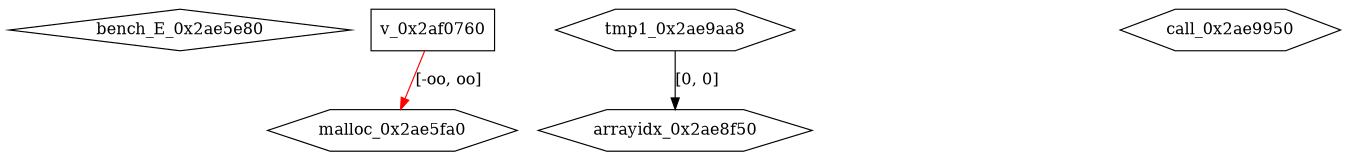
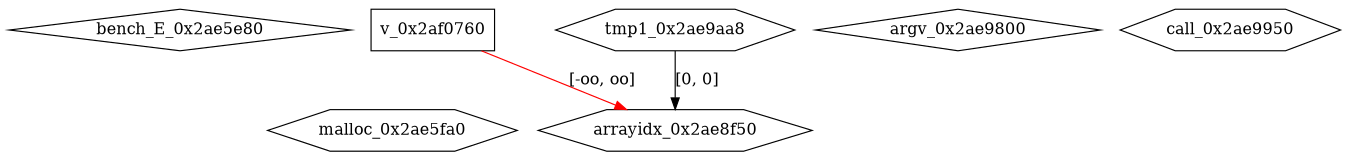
node "argv_0x2ae9800": added
edge "v_0x2af0760" -> "malloc_0x2ae5fa0": now "v_0x2af0760" -> "arrayidx_0x2ae8f50"
